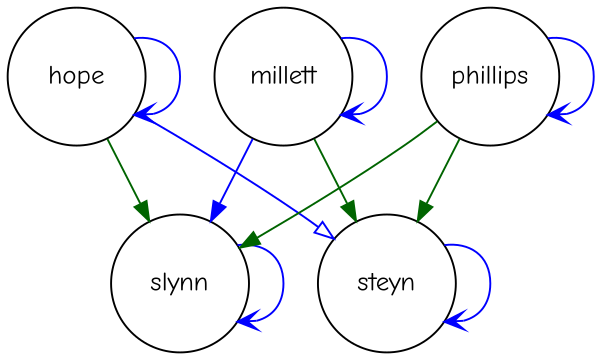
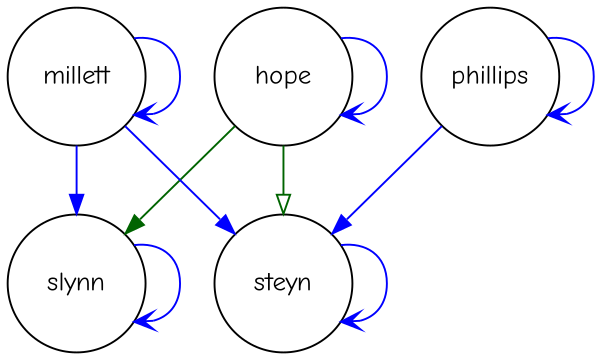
edge "hope" -> "steyn": color blue -> darkgreen
edge "millett" -> "steyn": color darkgreen -> blue
edge "phillips" -> "steyn": color darkgreen -> blue
edge "phillips" -> "slynn": removed
